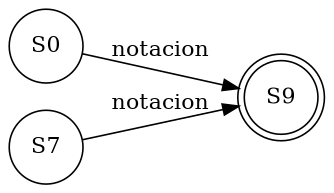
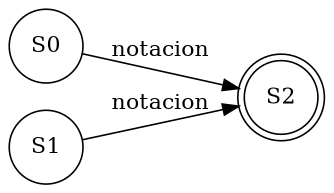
node "S9": label "S9" -> "S2"
node "S7": label "S7" -> "S1"
